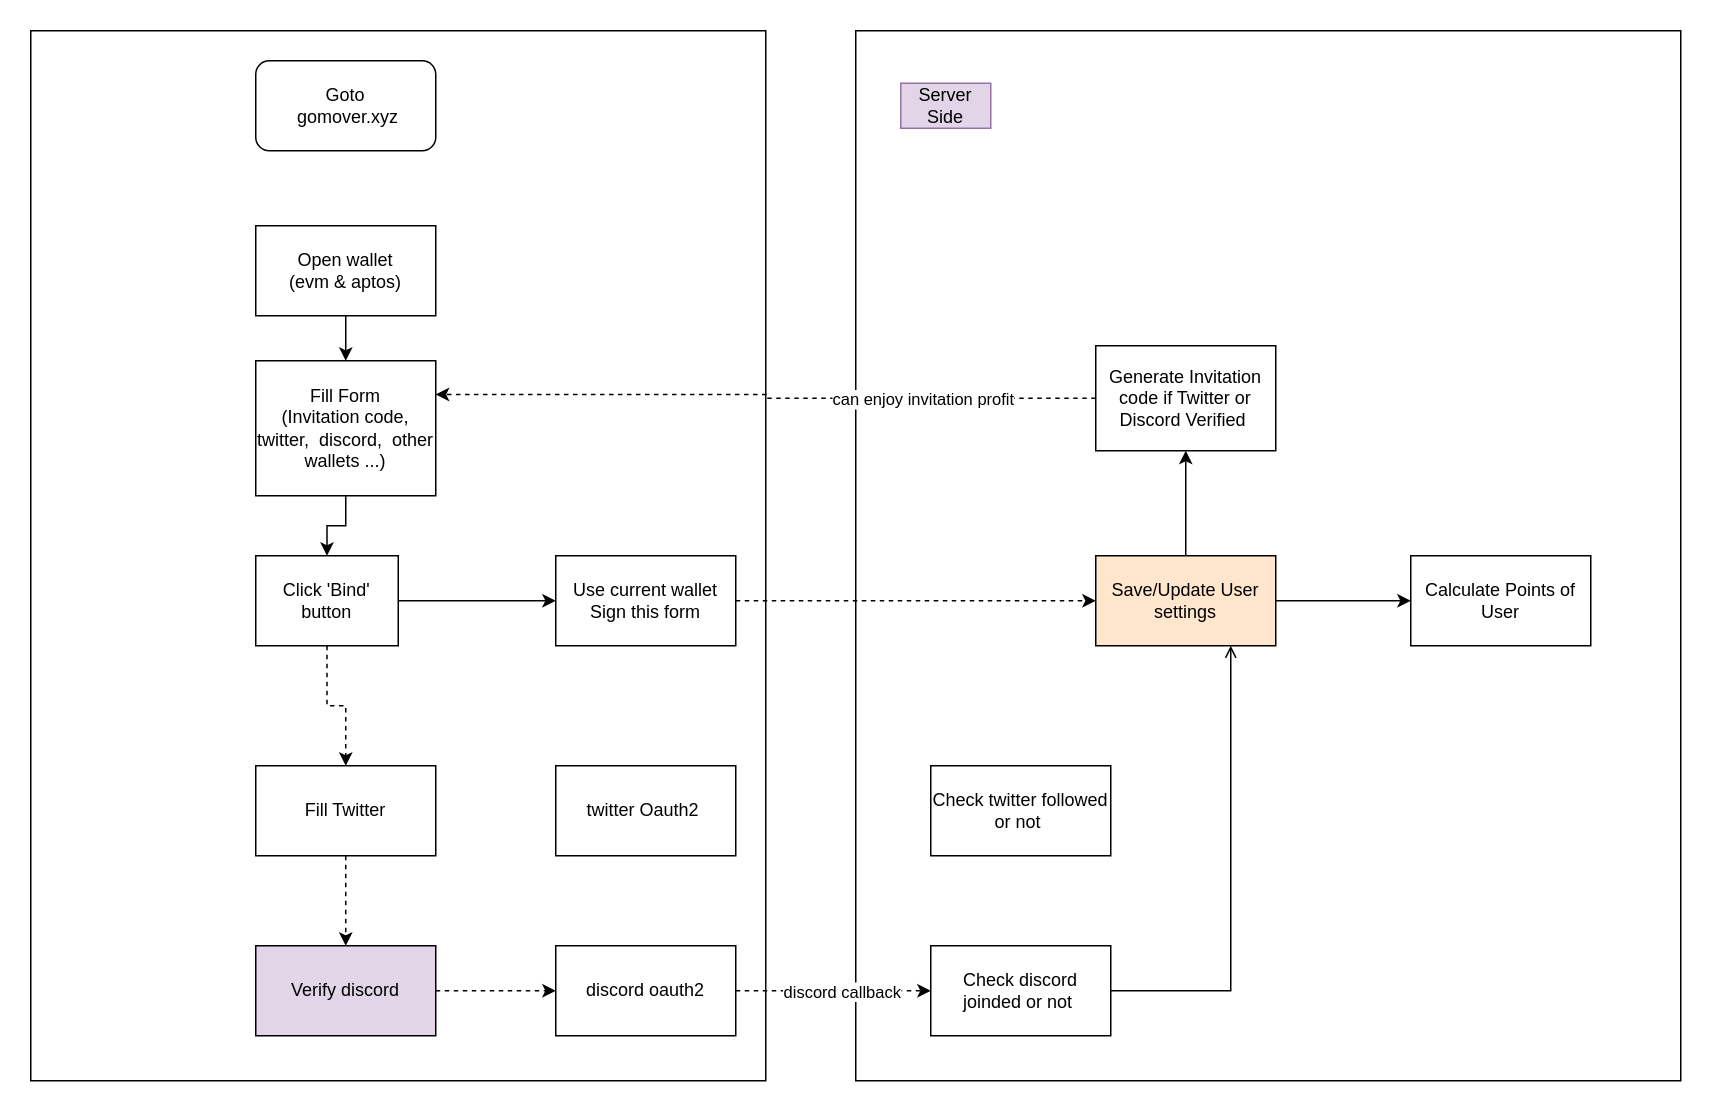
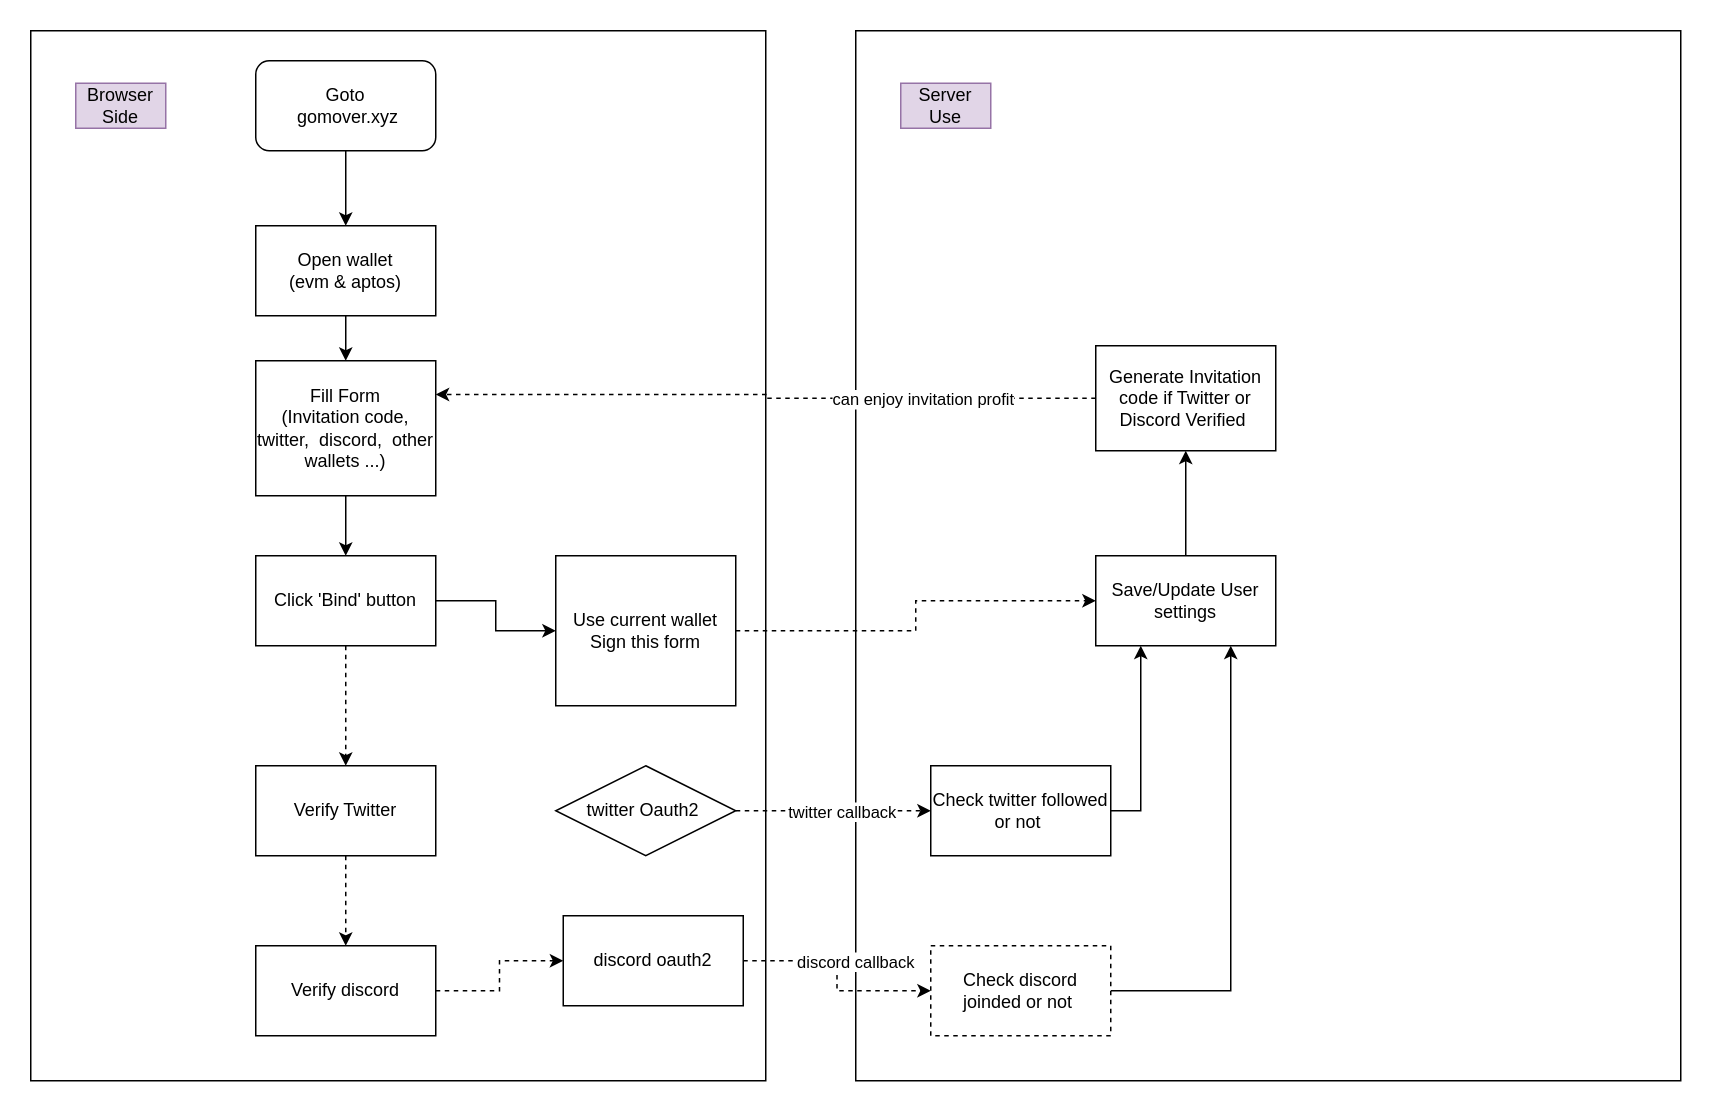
node "Browser Side": added
node "Server Side": label "Server Side" -> "Server Use"
edge "Goto gomover.xyz" -> "Open wallet (evm & aptos)": added
node "Click 'Bind' button": size 143x90 -> 180x90
node "Use current wallet Sign this form": size 180x90 -> 180x150
node "Save/Update User settings": fillcolor #ffe6cc -> #ffffff
edge "Save/Update User settings" -> "Calculate Points of User": removed
node "Calculate Points of User": removed
edge "Check discord joinded or not" -> "Save/Update User settings": arrowhead open -> classic
edge "Check twitter followed or not" -> "Save/Update User settings": added
node "Fill Twitter": label "Fill Twitter" -> "Verify Twitter"
node "twitter Oauth2": shape rectangle -> diamond
edge "twitter Oauth2" -> "Check twitter followed or not": added, label "twitter callback"
node "Verify discord": fillcolor #e1d5e7 -> #ffffff
node "discord oauth2": moved (646, 991) -> (653, 961)
node "Check discord joinded or not": style solid -> dashed
